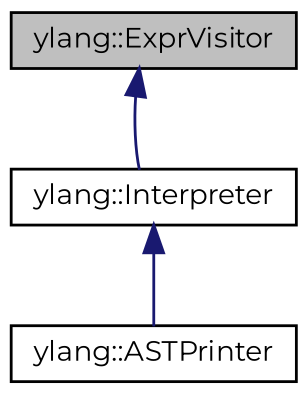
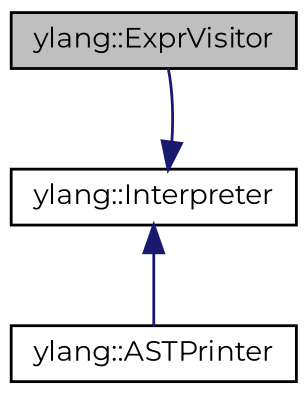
edge "ylang::Interpreter" -> "ylang::ExprVisitor": reversed
